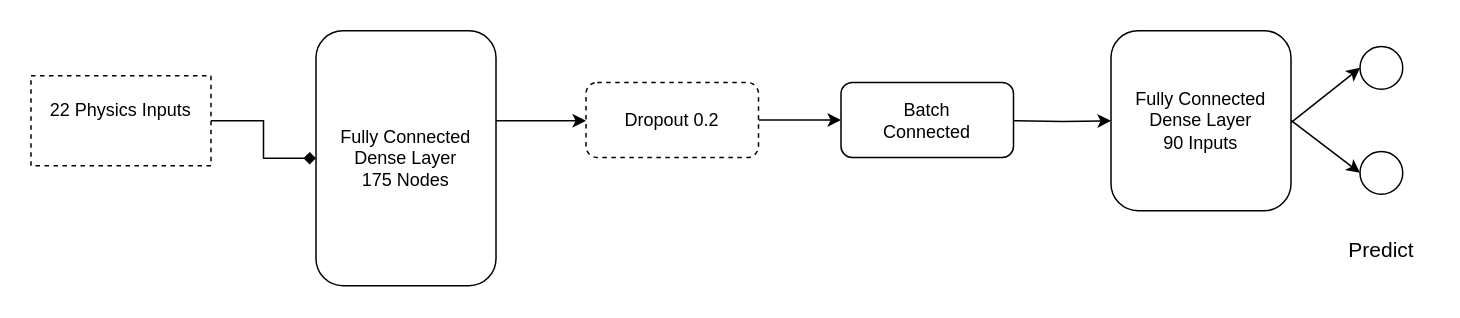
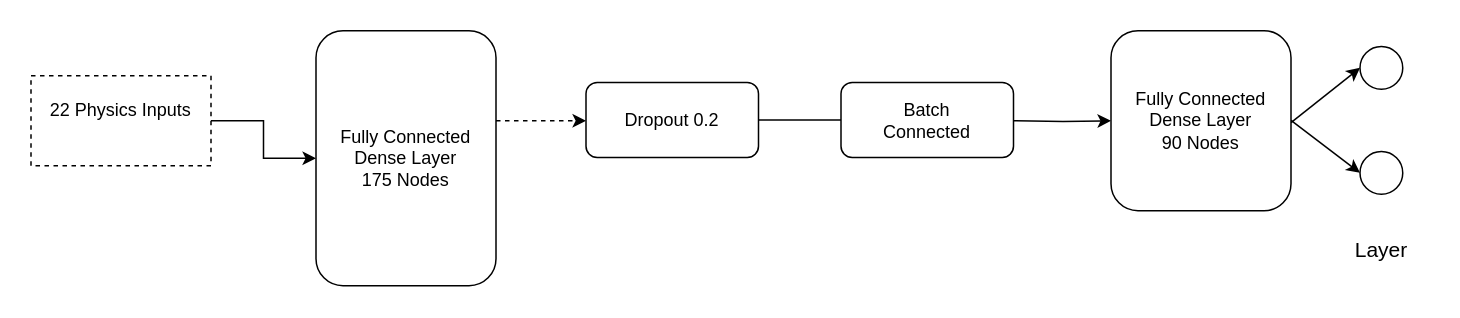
node "Dropout 0.2": style dashed -> solid
edge "Dropout 0.2" -> "Batch Connected": arrowhead classic -> none
edge "Fully Connected Dense Layer 175 Nodes" -> "Dropout 0.2": style solid -> dashed
node "Fully Connected Dense Layer 90 Inputs": label "Fully Connected Dense Layer 90 Inputs" -> "Fully Connected Dense Layer 90 Nodes"
edge "22 Physics Inputs" -> "Fully Connected Dense Layer 175 Nodes": arrowhead diamond -> classic
node "Predict": label "Predict" -> "Layer"
